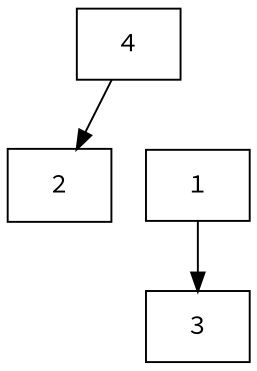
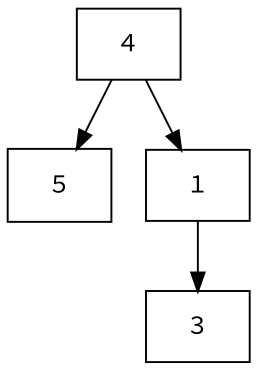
edge "4" -> "1": added
node "2": label "2" -> "5"
